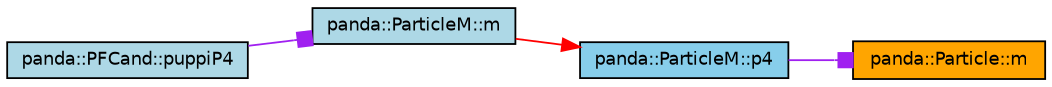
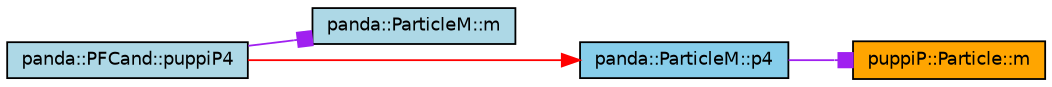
edge "panda::ParticleM::m" -> "panda::ParticleM::p4": now "panda::PFCand::puppiP4" -> "panda::ParticleM::p4"
node "panda::Particle::m": label "panda::Particle::m" -> "puppiP::Particle::m"
